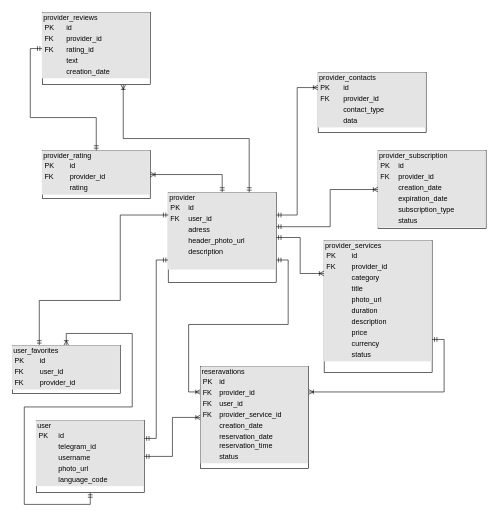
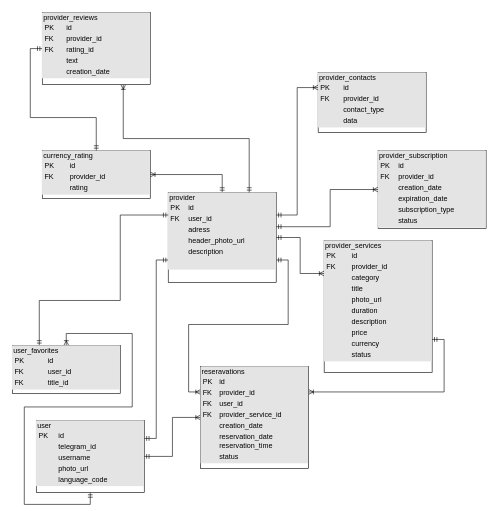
node "provider_rating PK id FK provider_id rating": label "provider_rating PK id FK provider_id rating" -> "currency_rating PK id FK provider_id rating"
node "user_favoritesPK id FK user_id FK provider_id": label "user_favoritesPK id FK user_id FK provider_id" -> "user_favoritesPK id FK user_id FK title_id"
